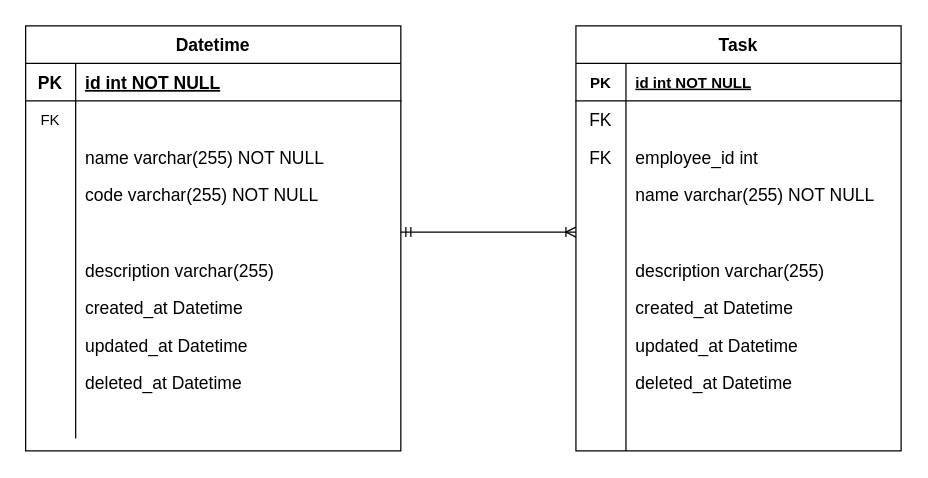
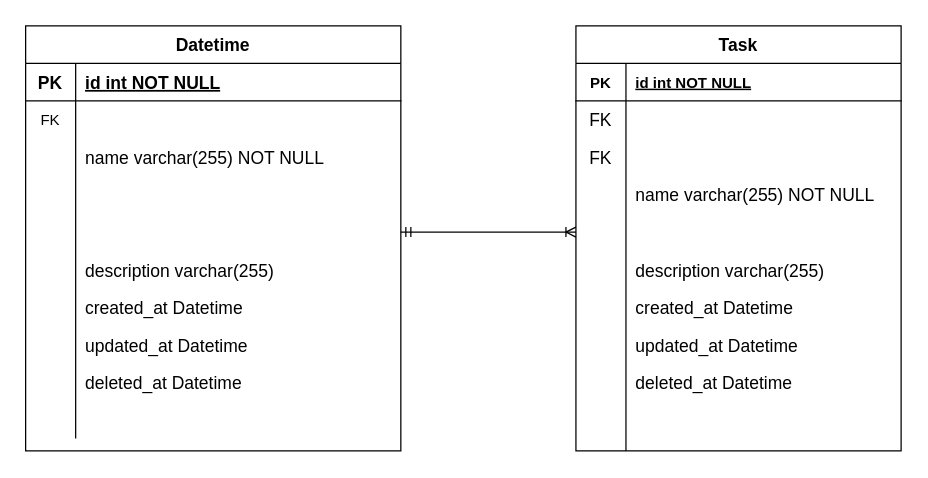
node "employee_id int": removed
node "code varchar(255) NOT NULL": removed
